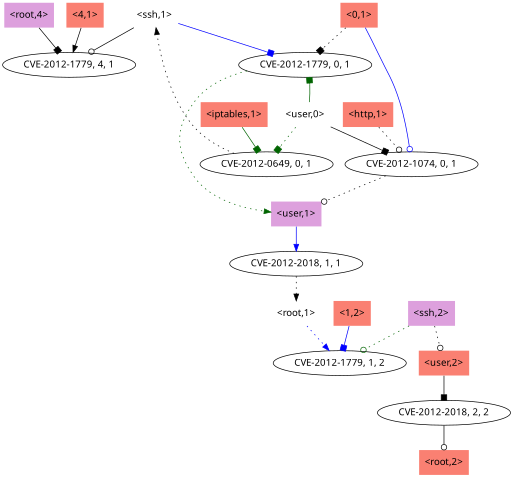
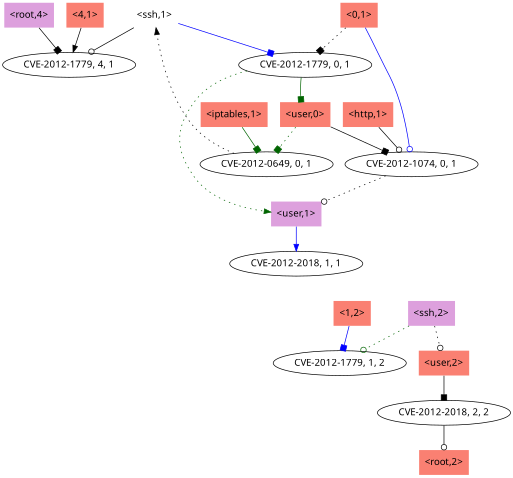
edge "<user,0>" -> "CVE-2012-1779, 0, 1": reversed
node "<user,0>": fillcolor white -> salmon
edge "<http,1>" -> "CVE-2012-1074, 0, 1": style dotted -> solid
node "<root,1>": removed
